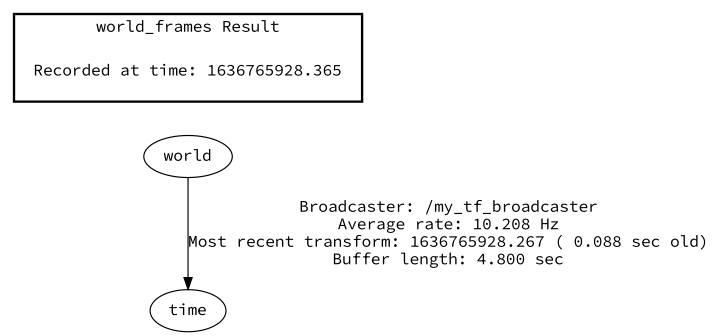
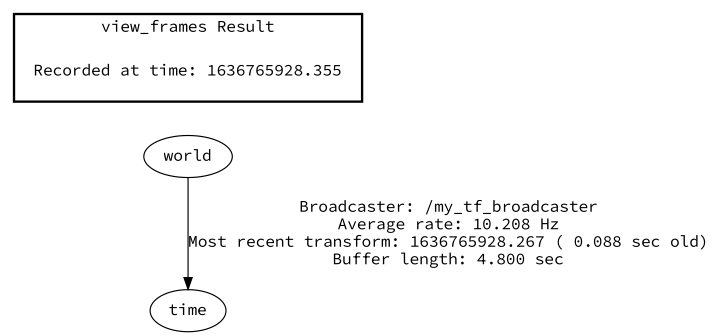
cluster "world_frames Result": label "world_frames Result" -> "view_frames Result"
node "Recorded at time: 1636765928.365": label "Recorded at time: 1636765928.365" -> "Recorded at time: 1636765928.355"
